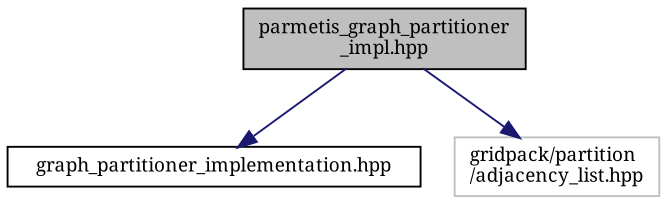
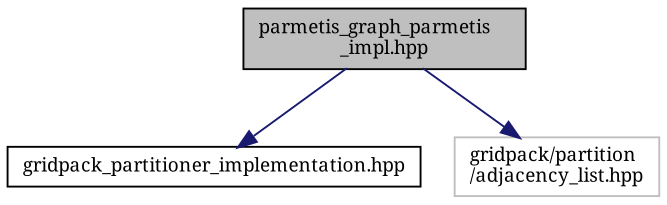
node "parmetis_graph_partitioner _impl.hpp": label "parmetis_graph_partitioner _impl.hpp" -> "parmetis_graph_parmetis _impl.hpp"
node "graph_partitioner_implementation.hpp": label "graph_partitioner_implementation.hpp" -> "gridpack_partitioner_implementation.hpp"
